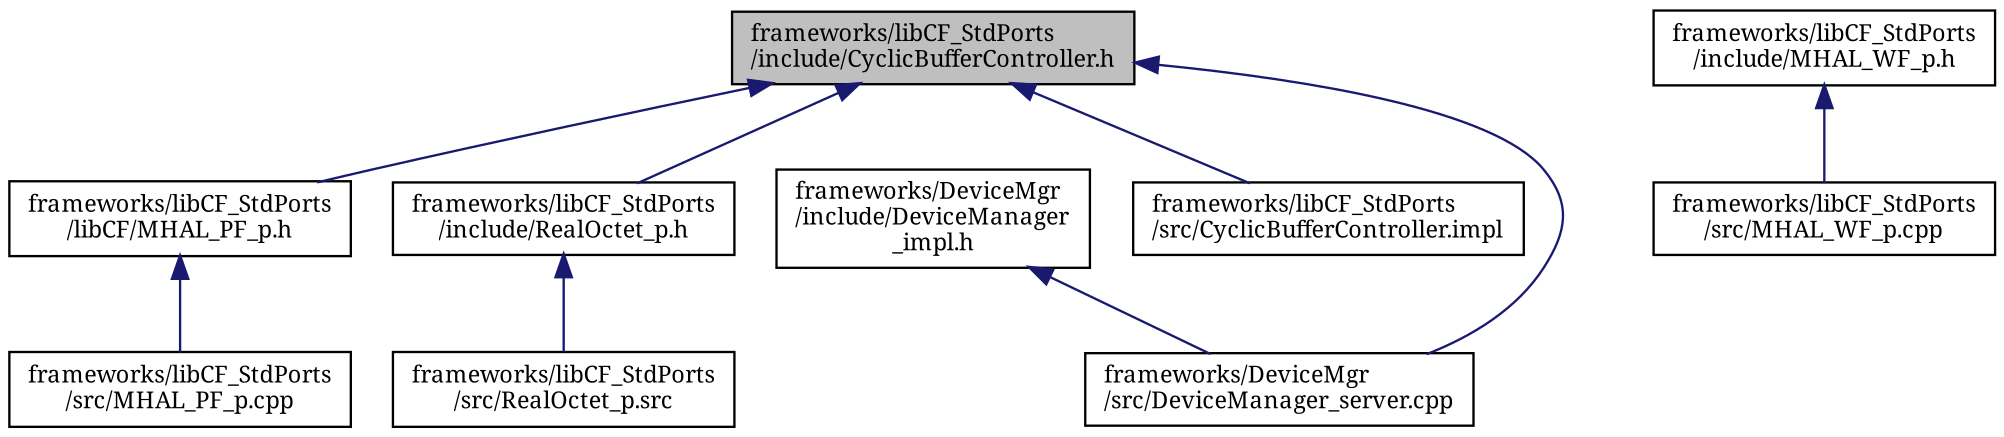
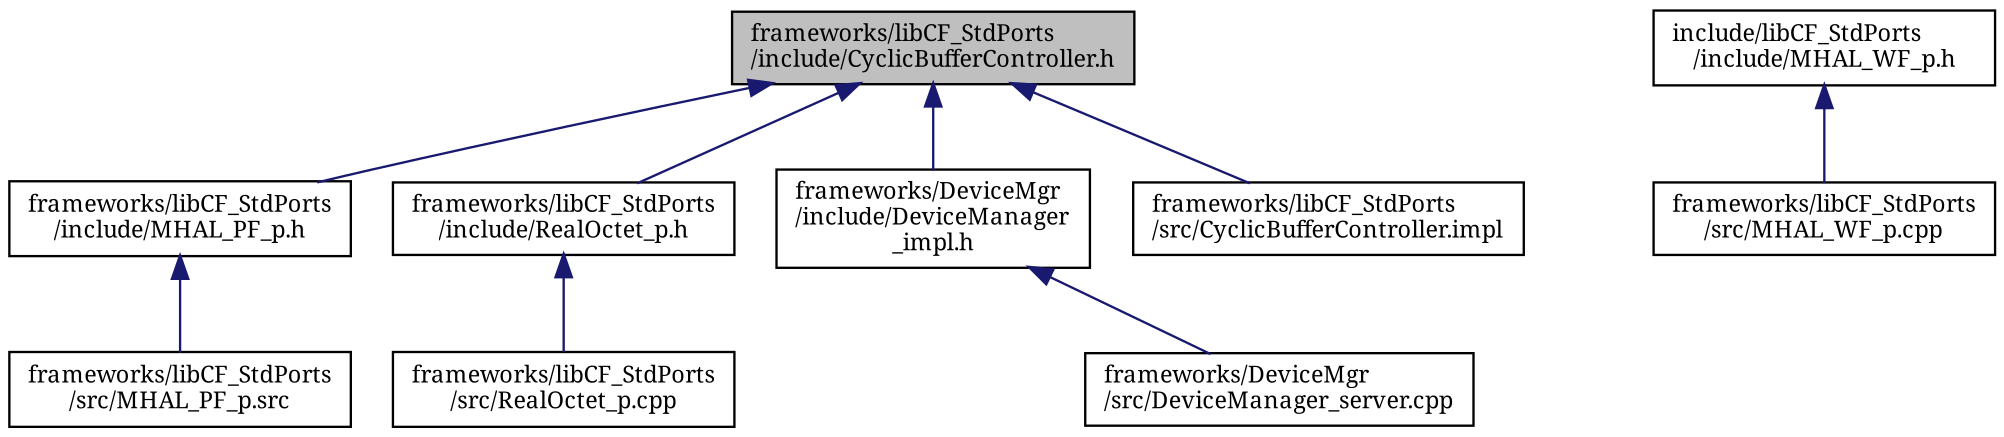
node "frameworks/libCF_StdPorts /include/MHAL_WF_p.h": label "frameworks/libCF_StdPorts /include/MHAL_WF_p.h" -> "include/libCF_StdPorts /include/MHAL_WF_p.h"
edge "frameworks/DeviceMgr /src/DeviceManager_server.cpp" -> "frameworks/libCF_StdPorts /include/CyclicBufferController.h": now "frameworks/DeviceMgr /include/DeviceManager _impl.h" -> "frameworks/libCF_StdPorts /include/CyclicBufferController.h"
node "frameworks/libCF_StdPorts /libCF/MHAL_PF_p.h": label "frameworks/libCF_StdPorts /libCF/MHAL_PF_p.h" -> "frameworks/libCF_StdPorts /include/MHAL_PF_p.h"
node "frameworks/libCF_StdPorts /src/MHAL_PF_p.cpp": label "frameworks/libCF_StdPorts /src/MHAL_PF_p.cpp" -> "frameworks/libCF_StdPorts /src/MHAL_PF_p.src"
node "frameworks/libCF_StdPorts /src/RealOctet_p.src": label "frameworks/libCF_StdPorts /src/RealOctet_p.src" -> "frameworks/libCF_StdPorts /src/RealOctet_p.cpp"
